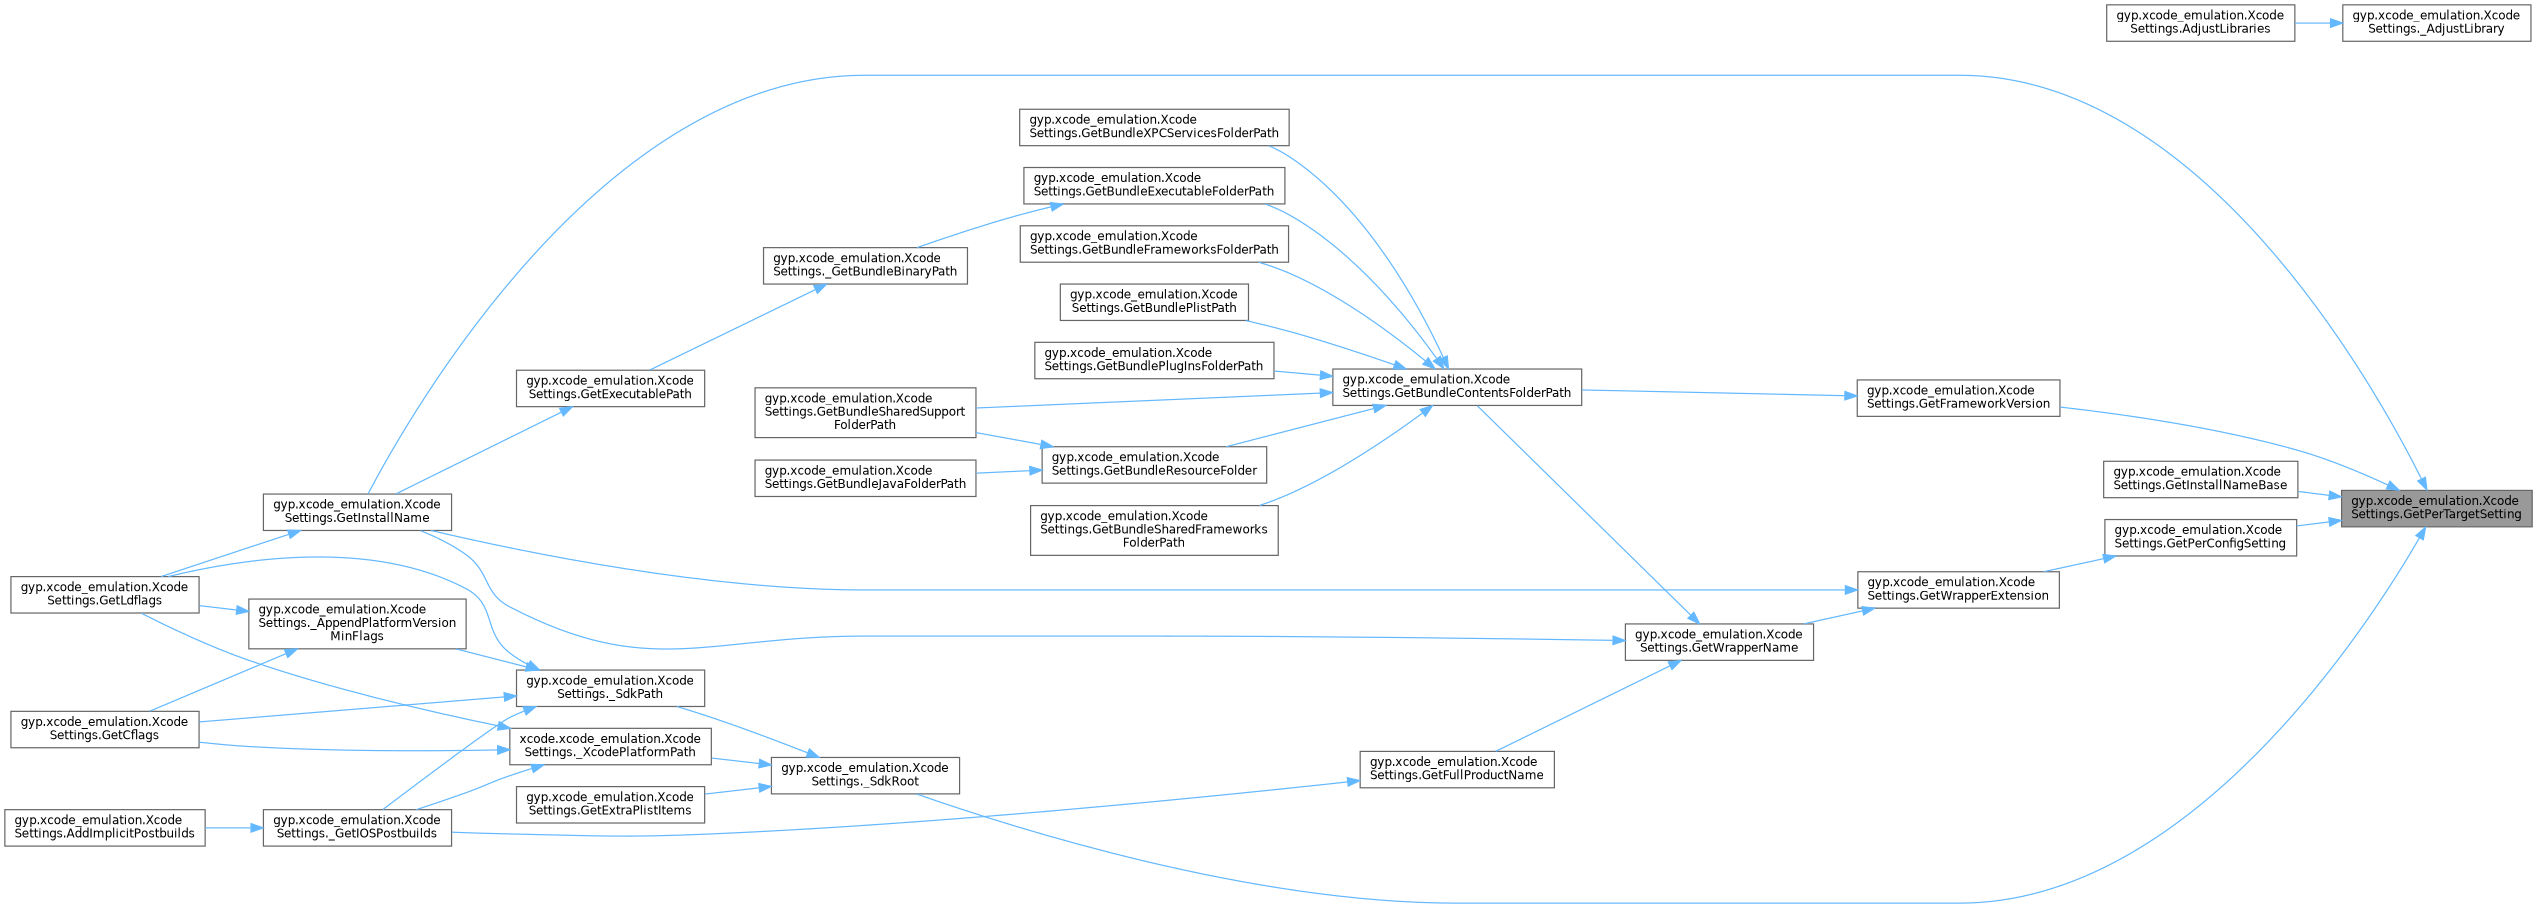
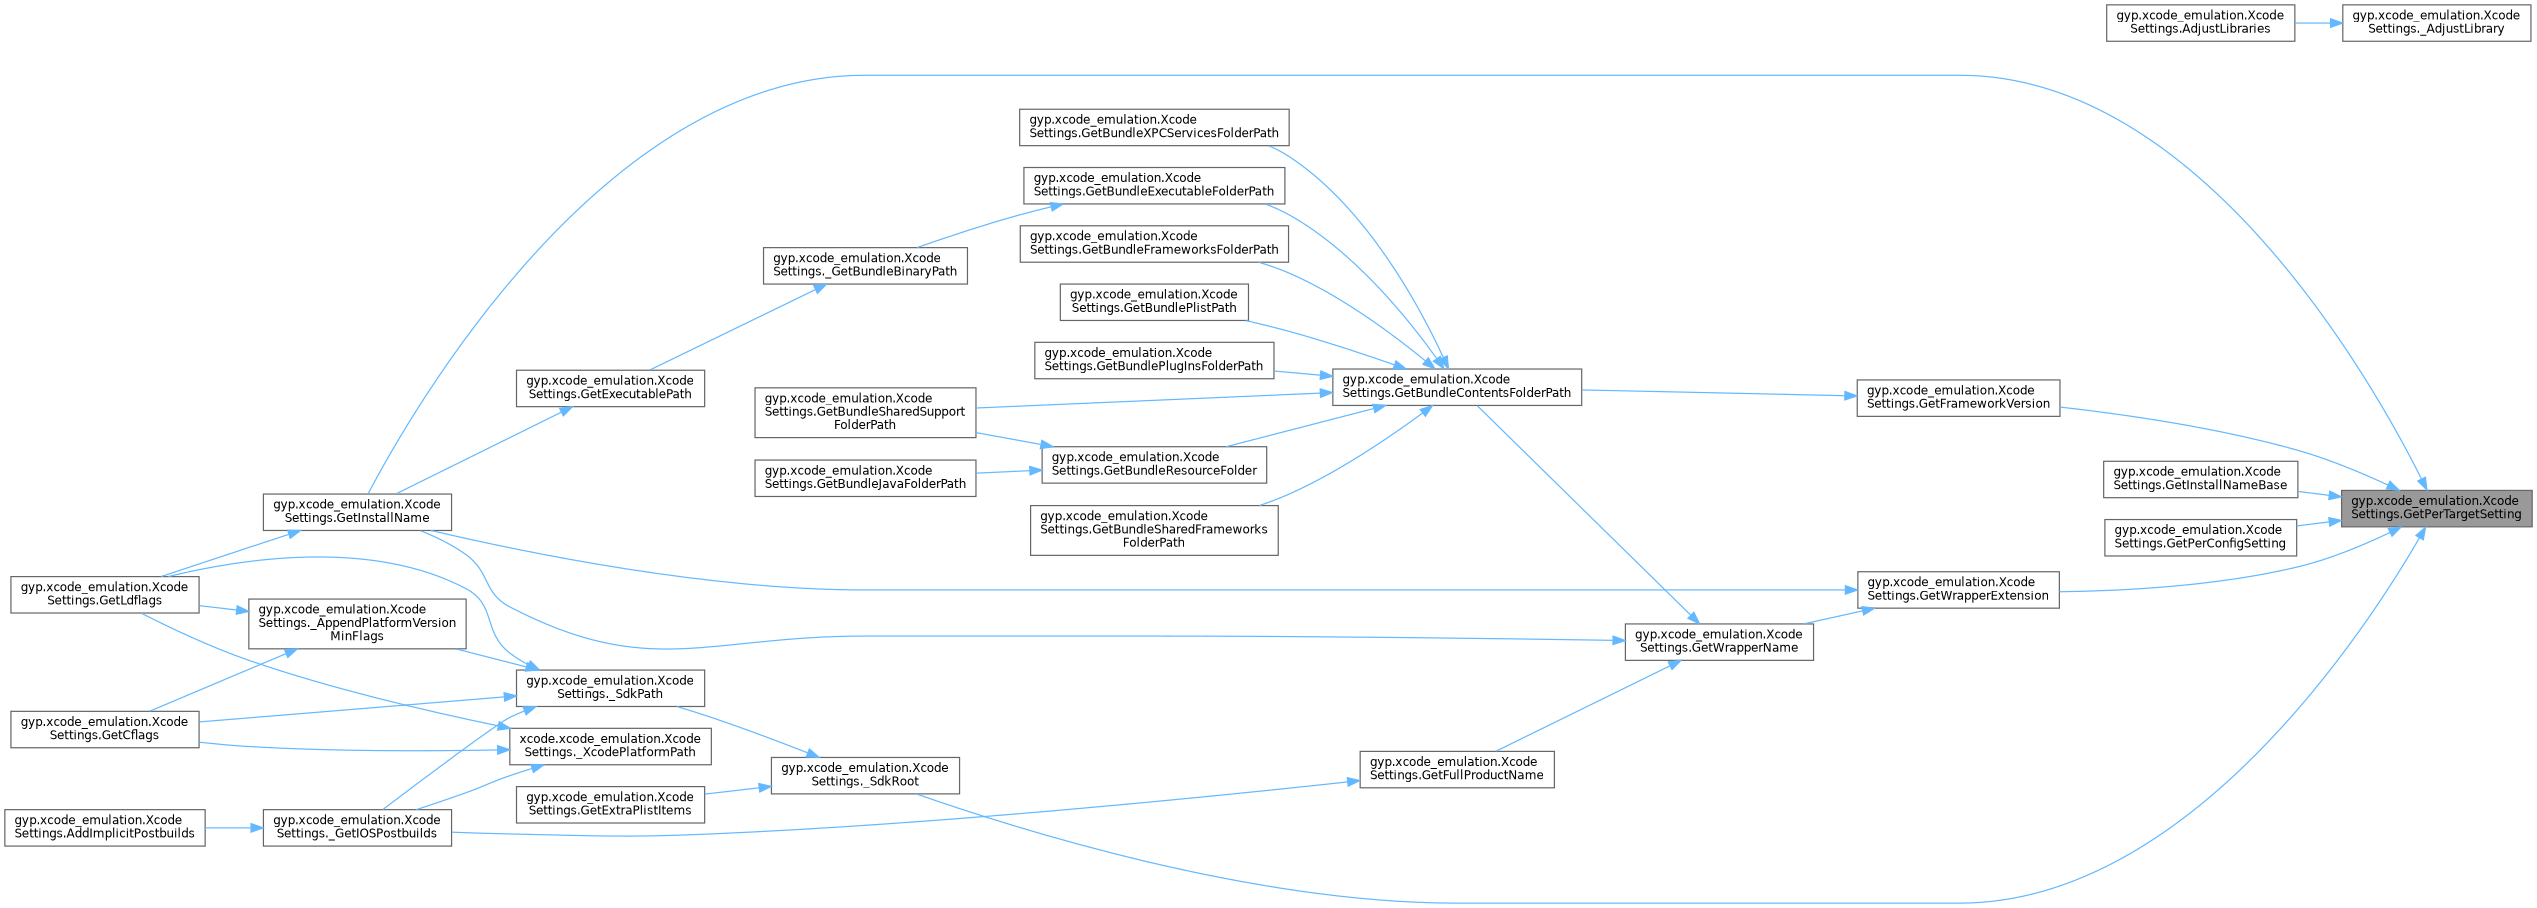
edge "gyp.xcode_emulation.Xcode Settings.GetWrapperExtension" -> "gyp.xcode_emulation.Xcode Settings.GetPerConfigSetting": now "gyp.xcode_emulation.Xcode Settings.GetWrapperExtension" -> "gyp.xcode_emulation.Xcode Settings.GetPerTargetSetting"
edge "xcode.xcode_emulation.Xcode Settings._XcodePlatformPath" -> "gyp.xcode_emulation.Xcode Settings._SdkRoot": removed
